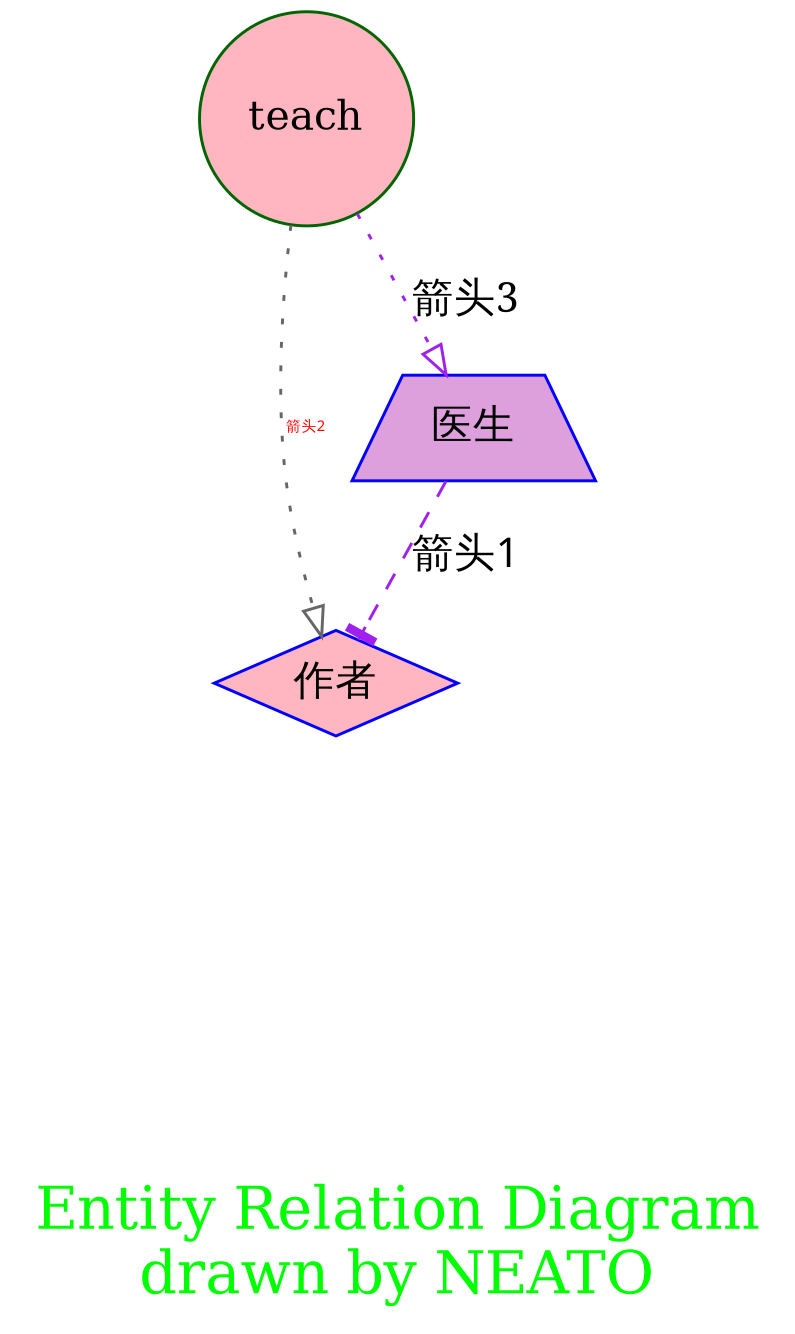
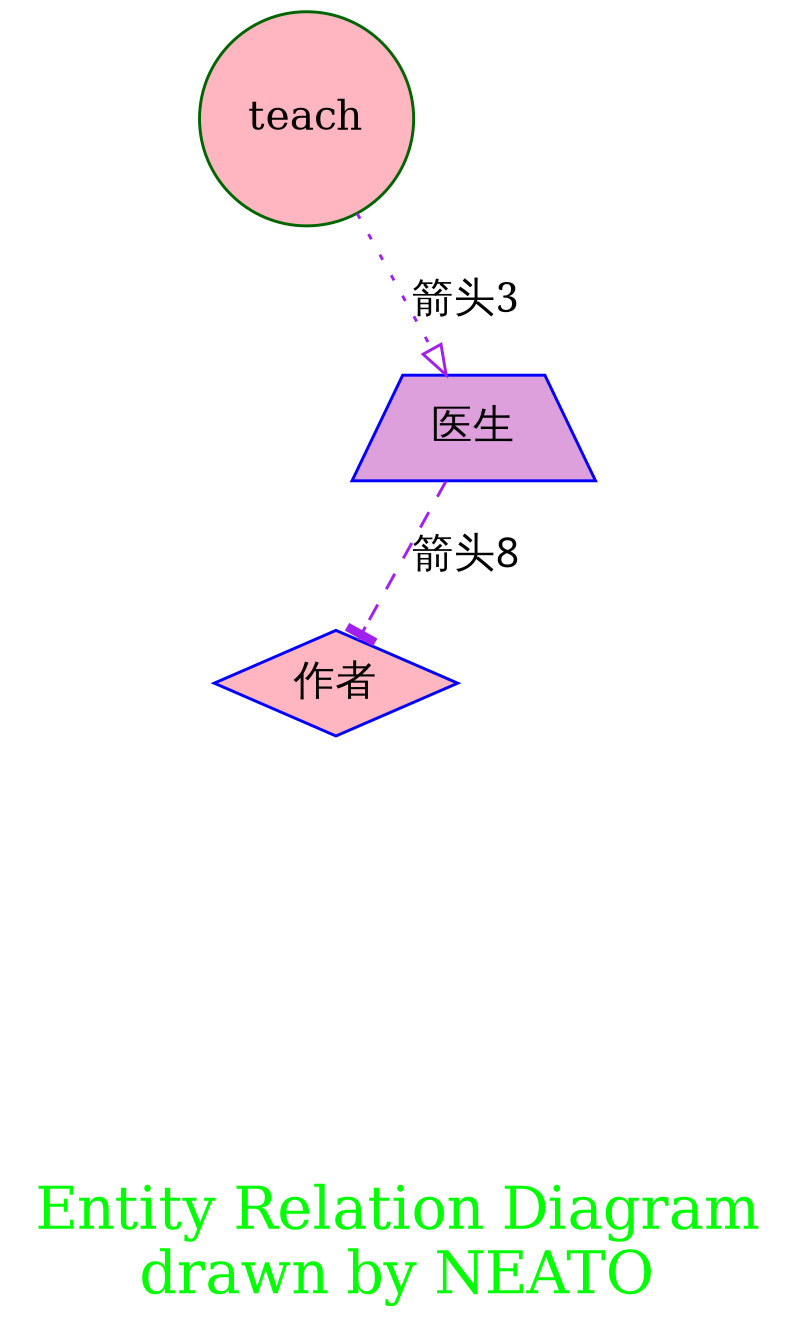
edge "teach" -> "作者": removed, label "箭头2"
edge "医生" -> "作者": label "箭头1" -> "箭头8"
